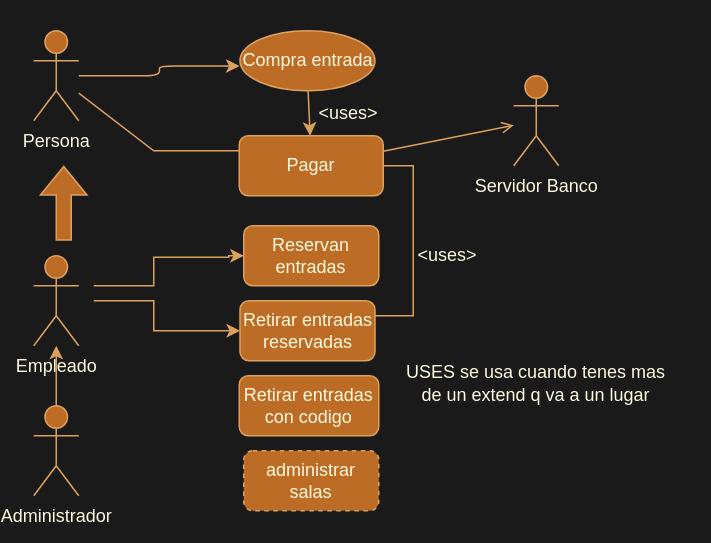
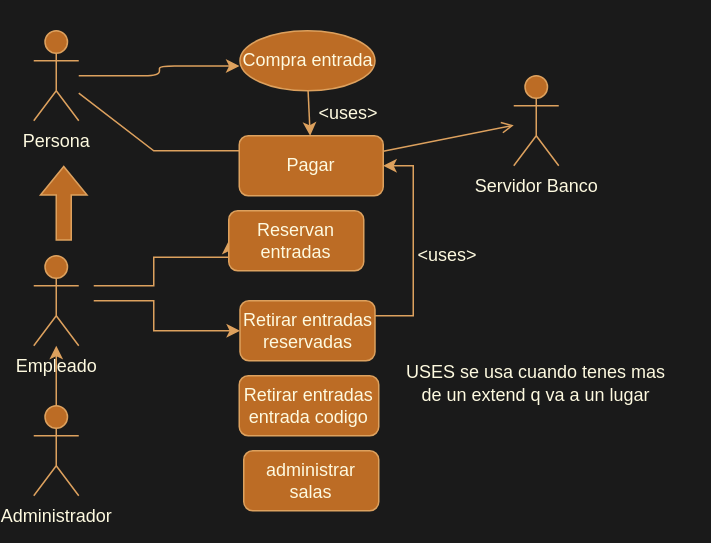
edge "Pagar" -- "Retirar entradas reservadas": arrowhead none -> classic
node "Reservan entradas": moved (311, 256) -> (296, 241)
node "Retirar entradas con codigo": label "Retirar entradas con codigo" -> "Retirar entradas entrada codigo"
node "administrar salas": style dashed -> solid
